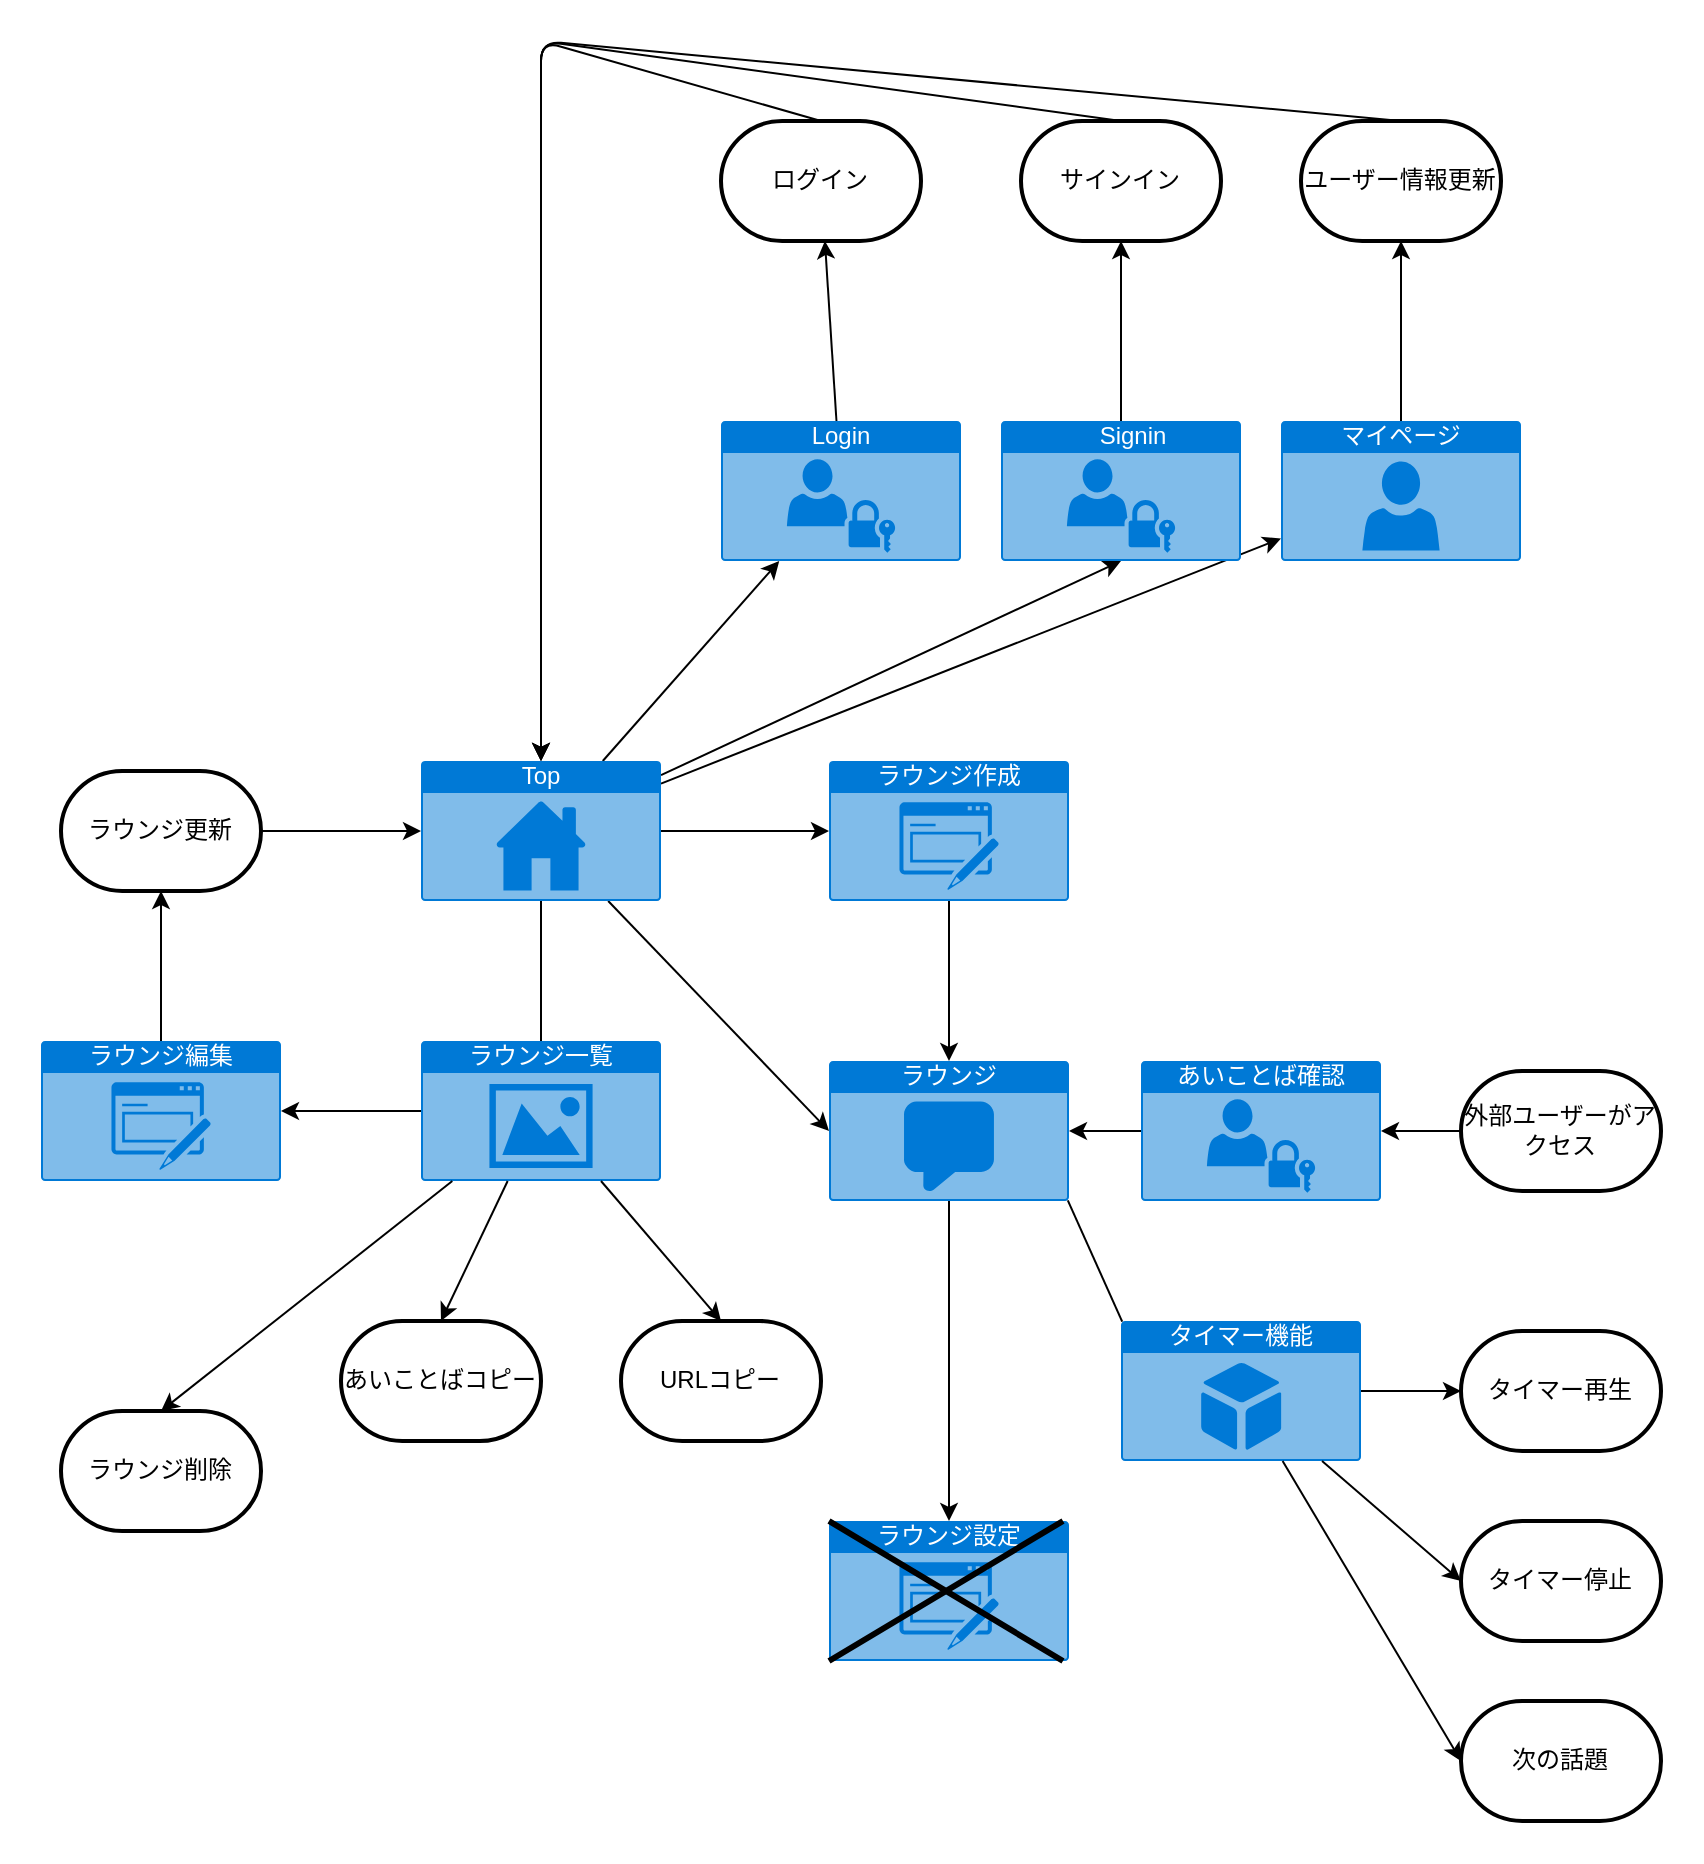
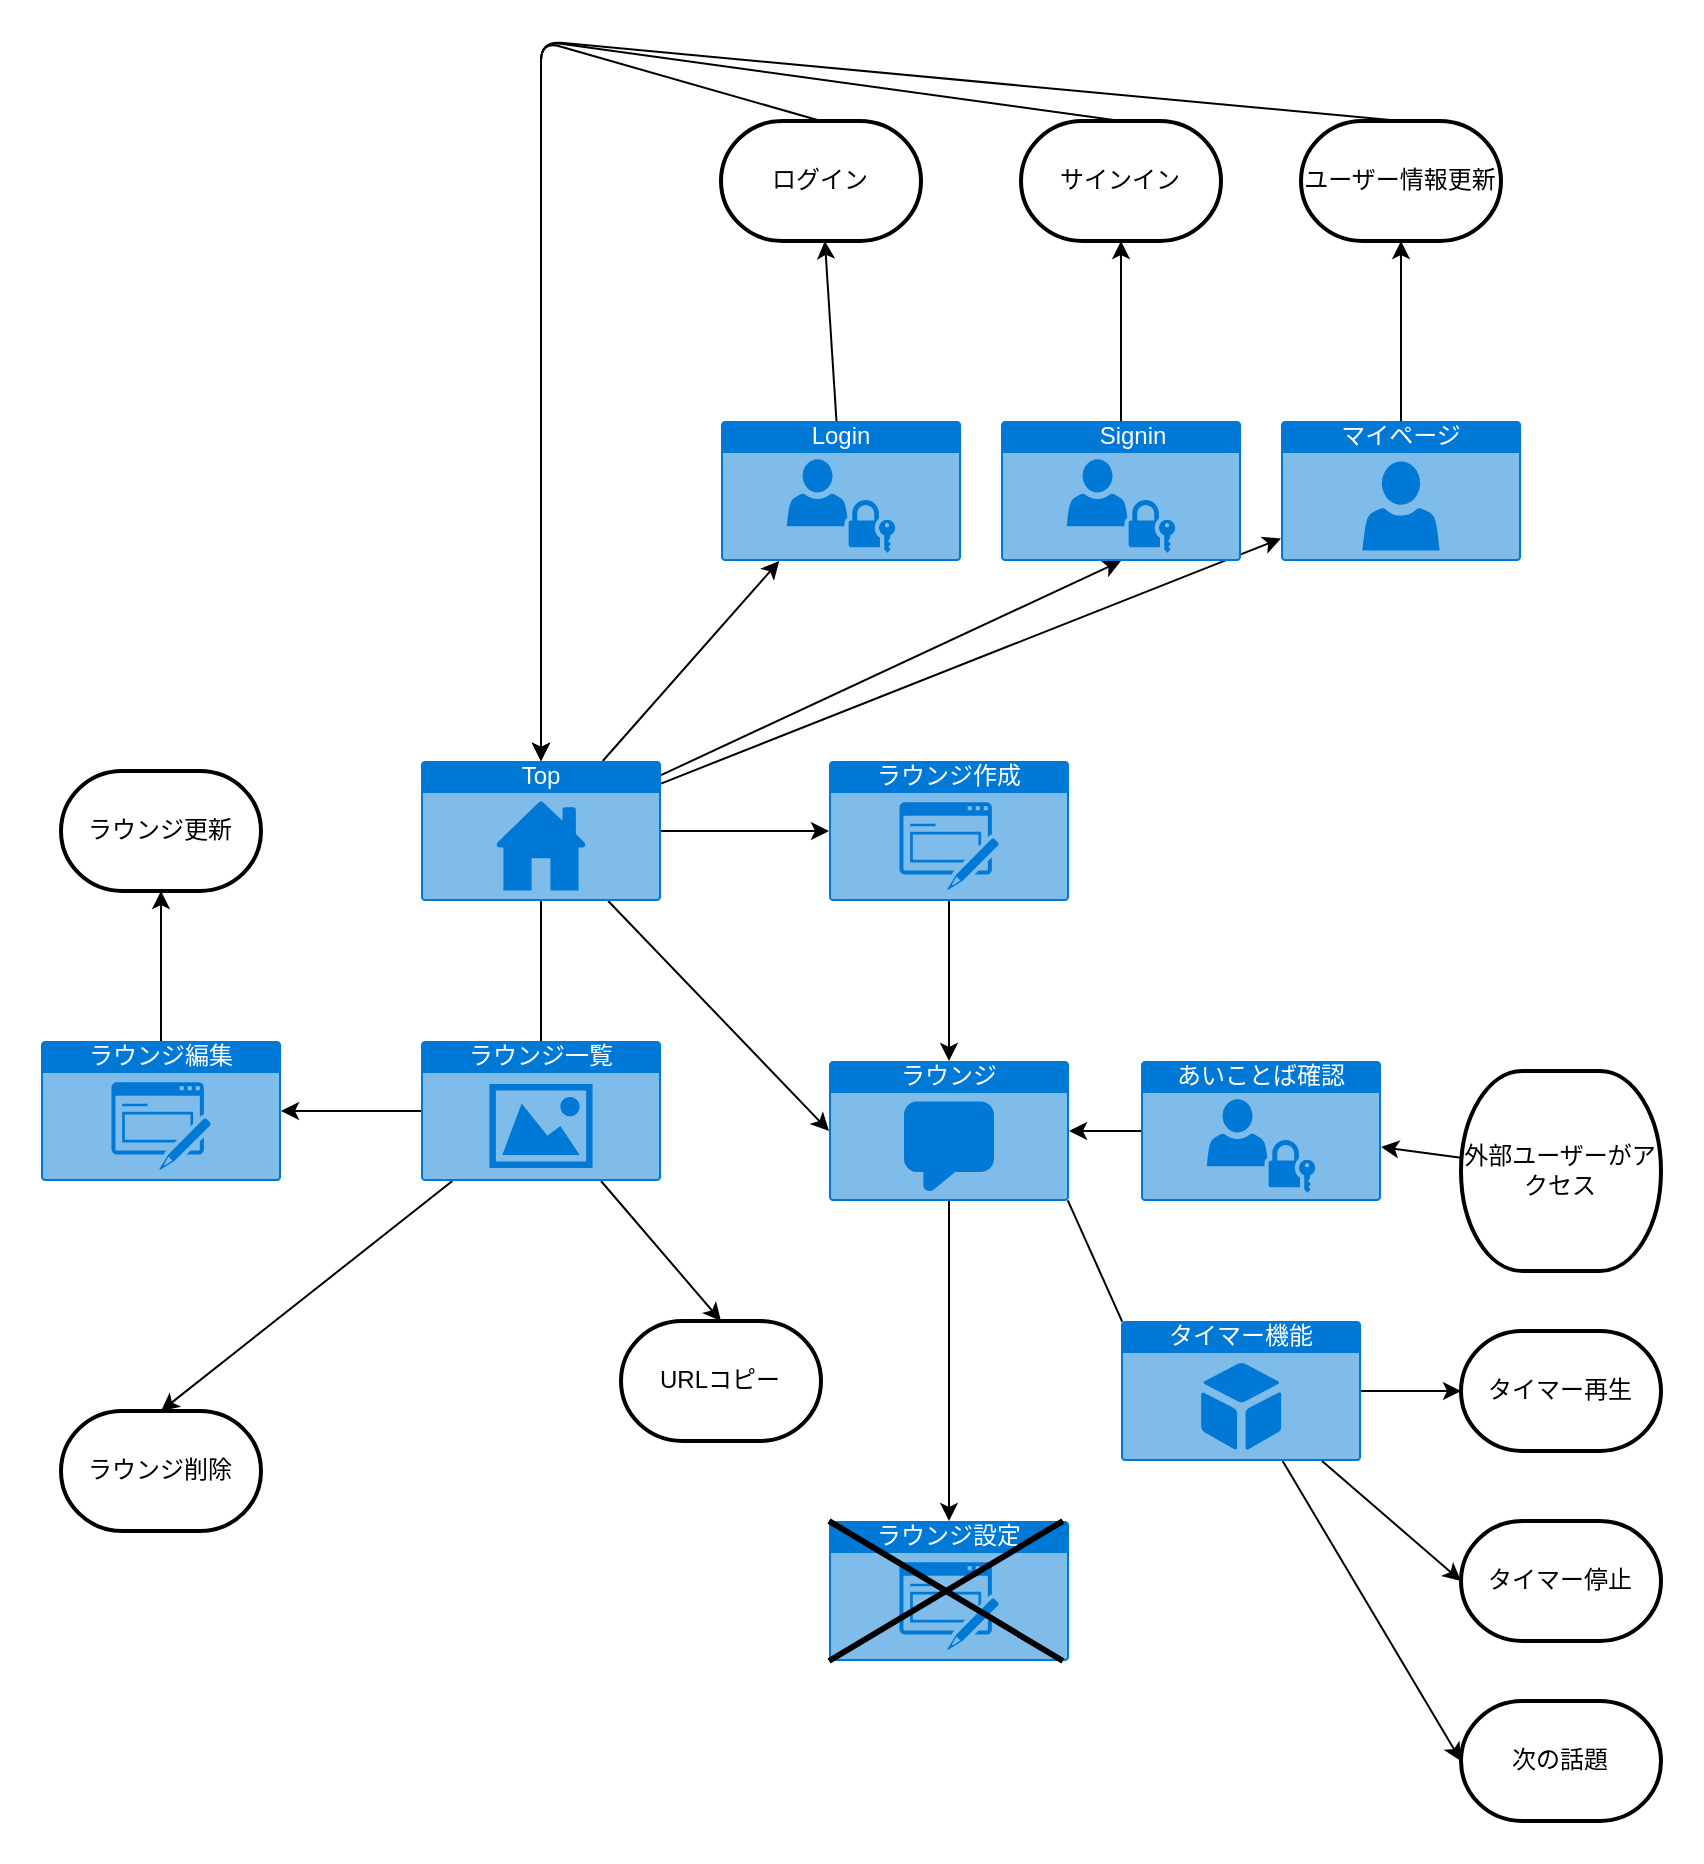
edge "ラウンジ更新" -> "Top": removed
node "外部ユーザーがアクセス": size 200x120 -> 200x200
edge "ラウンジ一覧" -> "あいことばコピー": removed
node "あいことばコピー": removed
